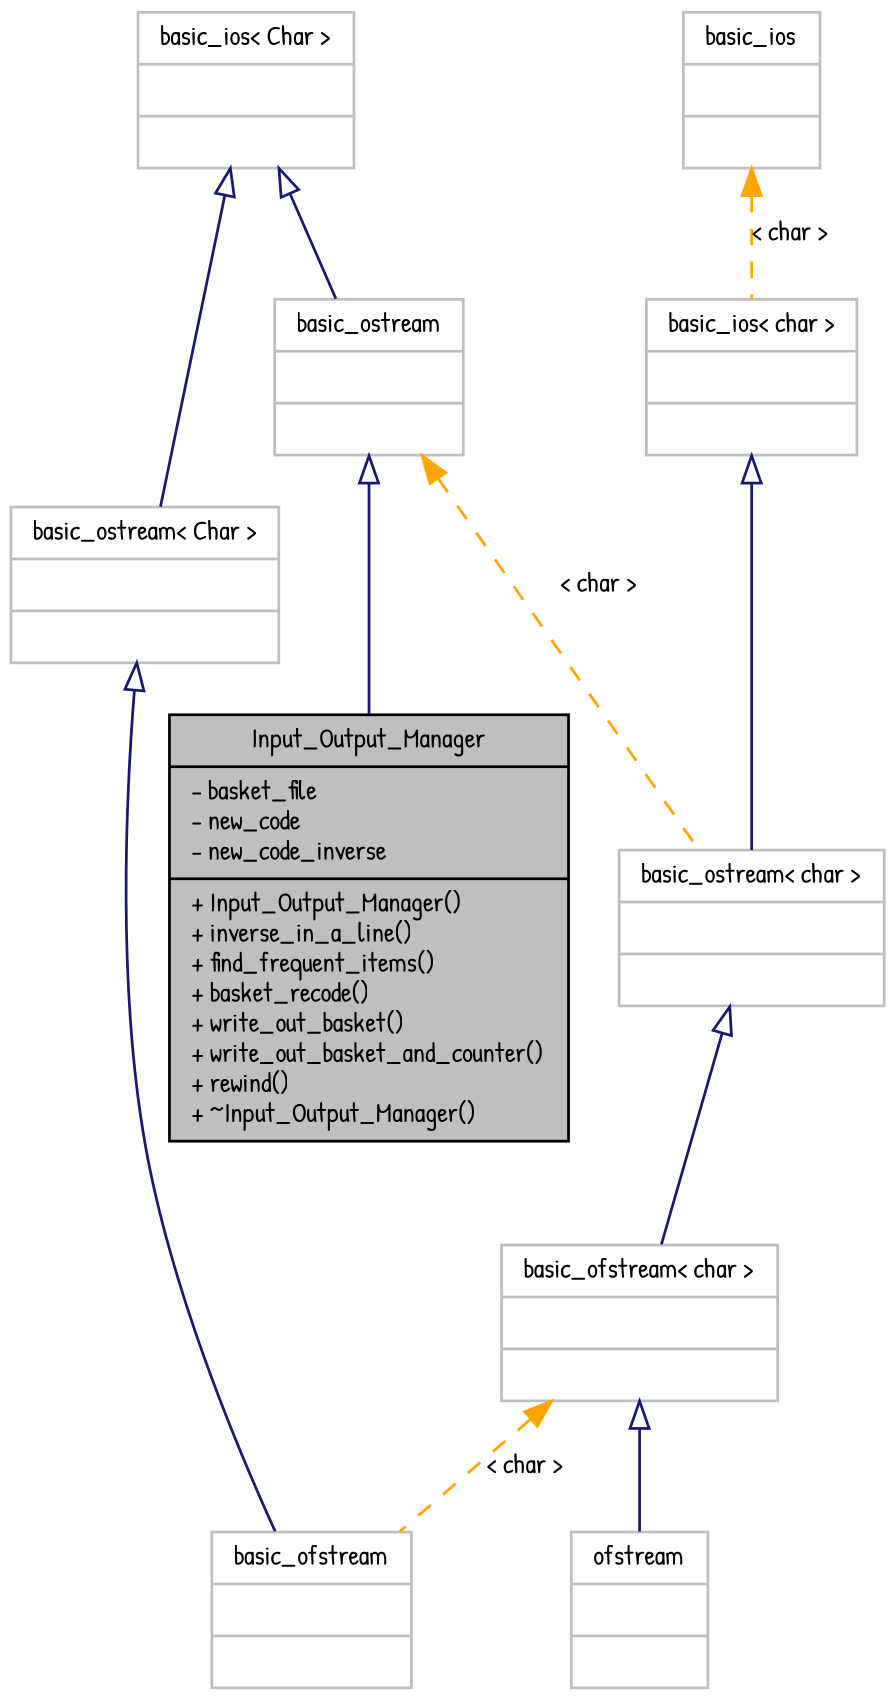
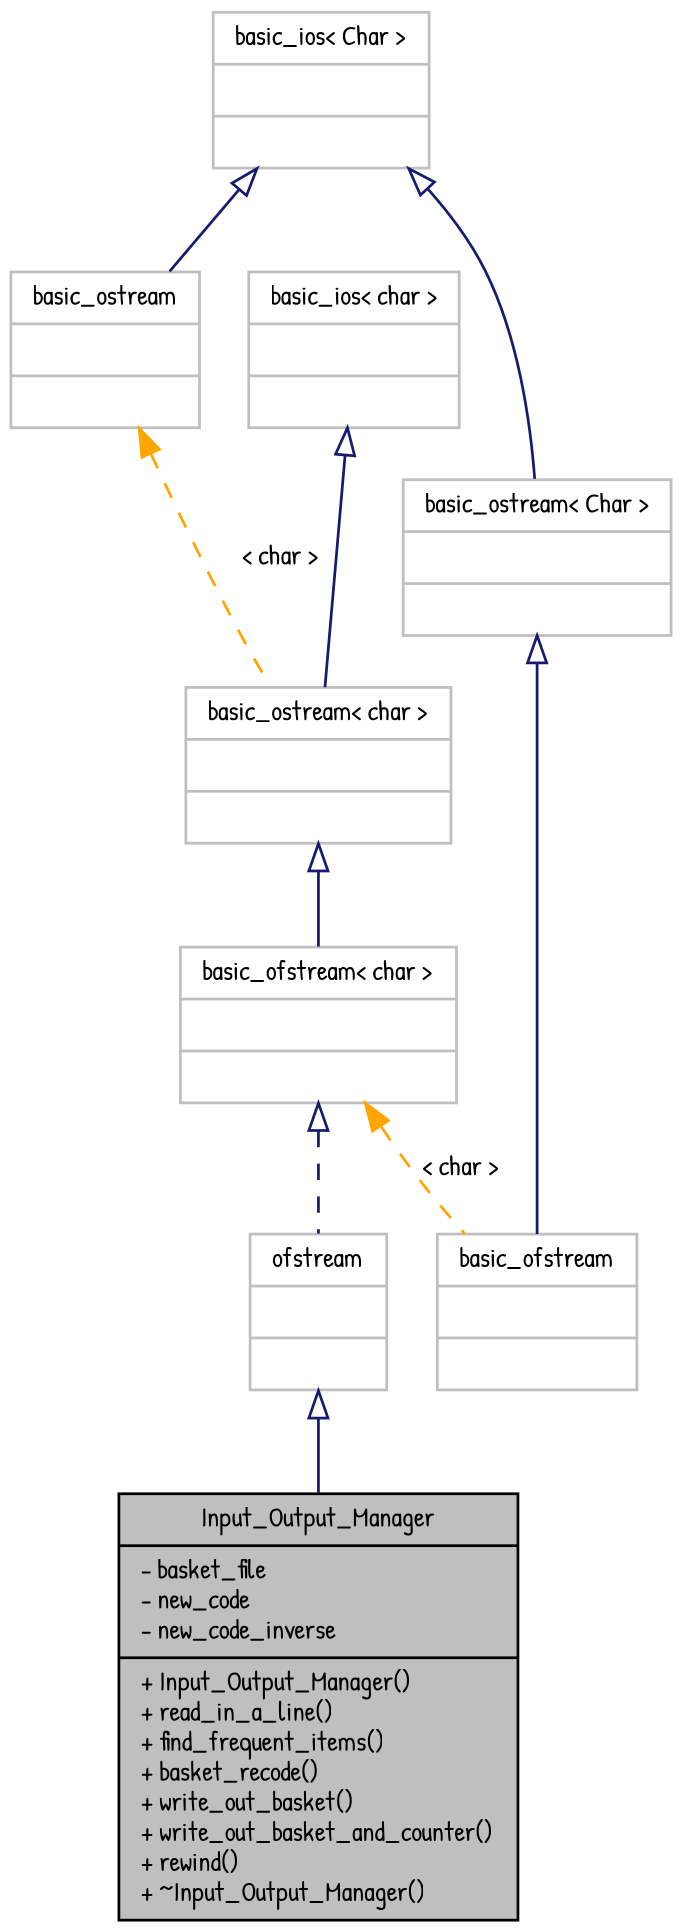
node "basic_ios": removed
edge "Input_Output_Manager" -> "basic_ostream": now "Input_Output_Manager" -> "ofstream"
node "Input_Output_Manager": text "+ inverse_in_a_line()" -> "+ read_in_a_line()"
edge "ofstream" -> "basic_ofstream< char >": style solid -> dashed
